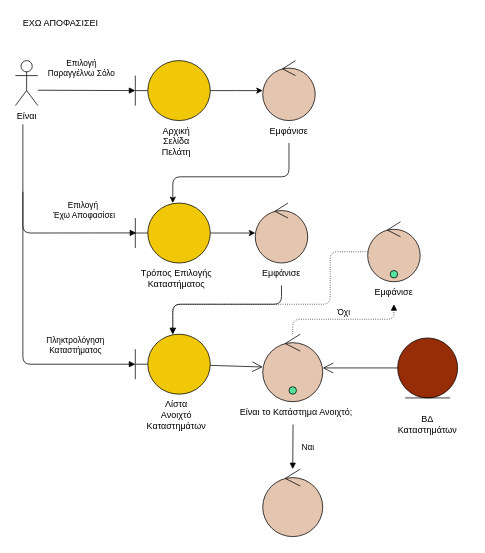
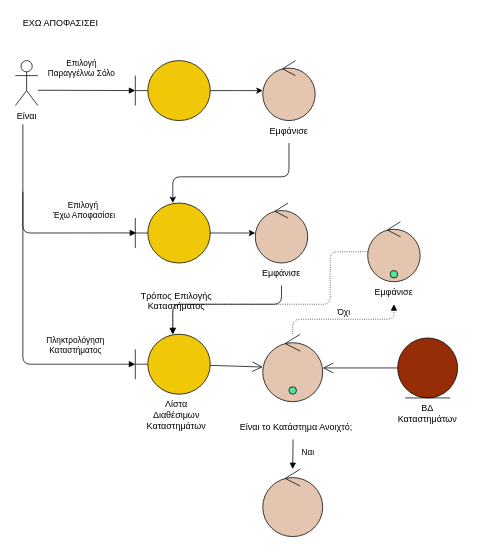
node "ΑρχικήΣελίδαΠελάτη": removed
node "Τρόπος ΕπιλογήςΚαταστήματος": moved (177, 276) -> (177, 299)
node "Είναι το Κατάστημα Ανοιχτό;": moved (297, 413) -> (297, 428)
node "ΛίσταΑνοιχτόΚαταστημάτων": label "ΛίσταΑνοιχτόΚαταστημάτων" -> "ΛίσταΔιαθέσιμωνΚαταστημάτων"
node "ΒΔΚαταστημάτων": moved (428, 424) -> (428, 413)
